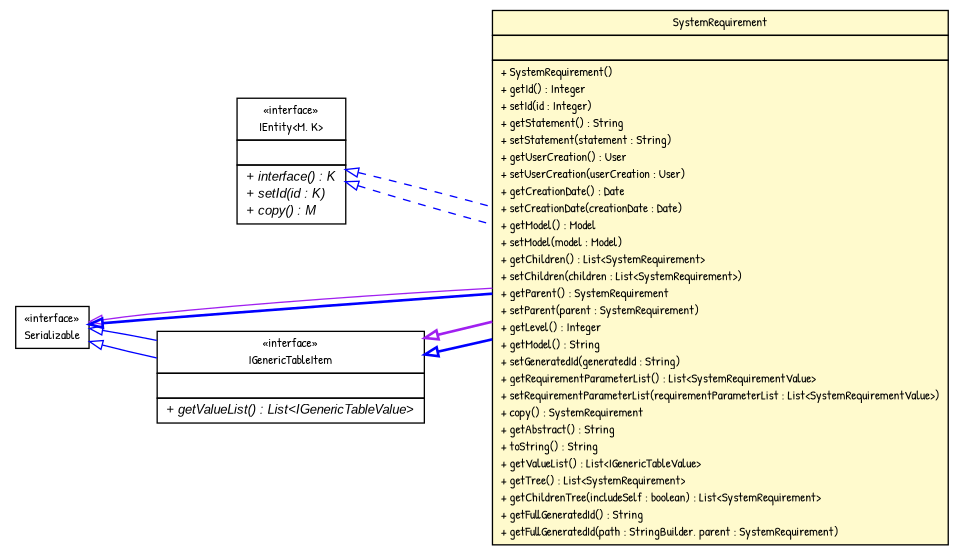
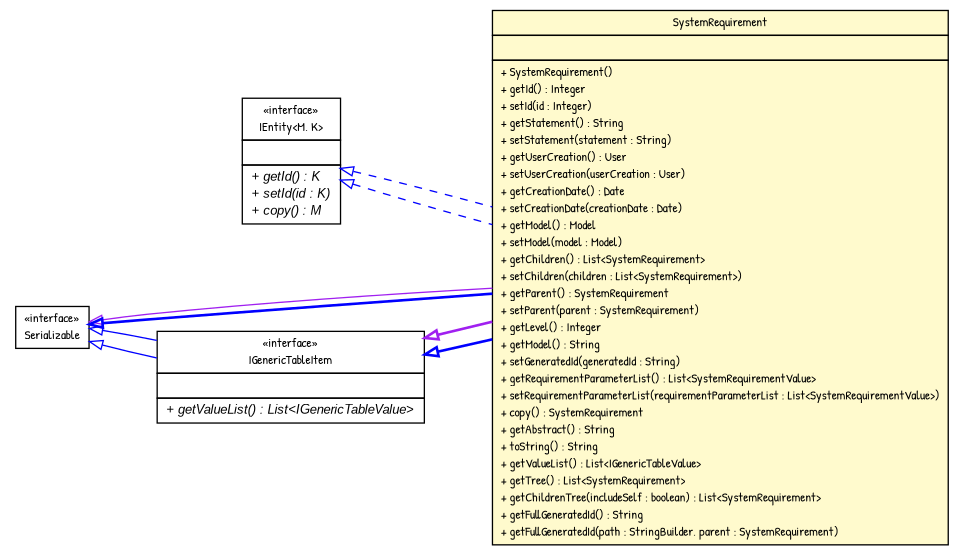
node "IEntity<M, K>": text "+ interface() : K" -> "+ getId() : K"
